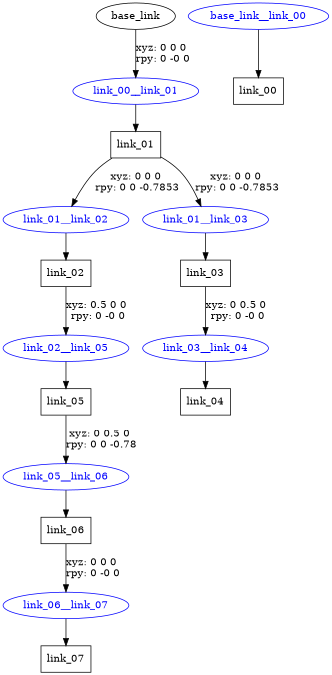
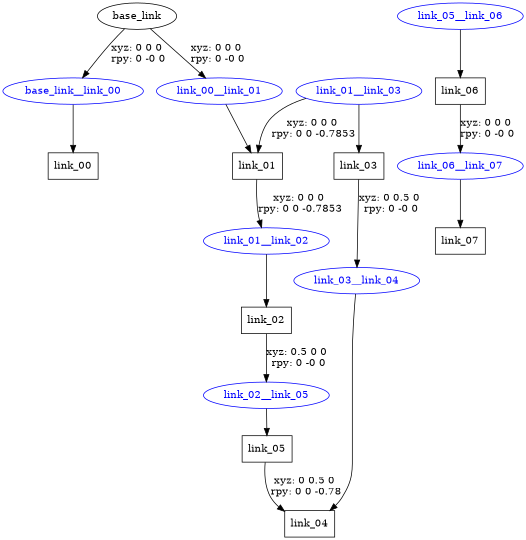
edge "base_link" -> "base_link__link_00": added, label "xyz: 0 0 0 rpy: 0 -0 0"
edge "link_01" -> "link_01__link_03": reversed
edge "link_05" -> "link_05__link_06": now "link_05" -> "link_04"
